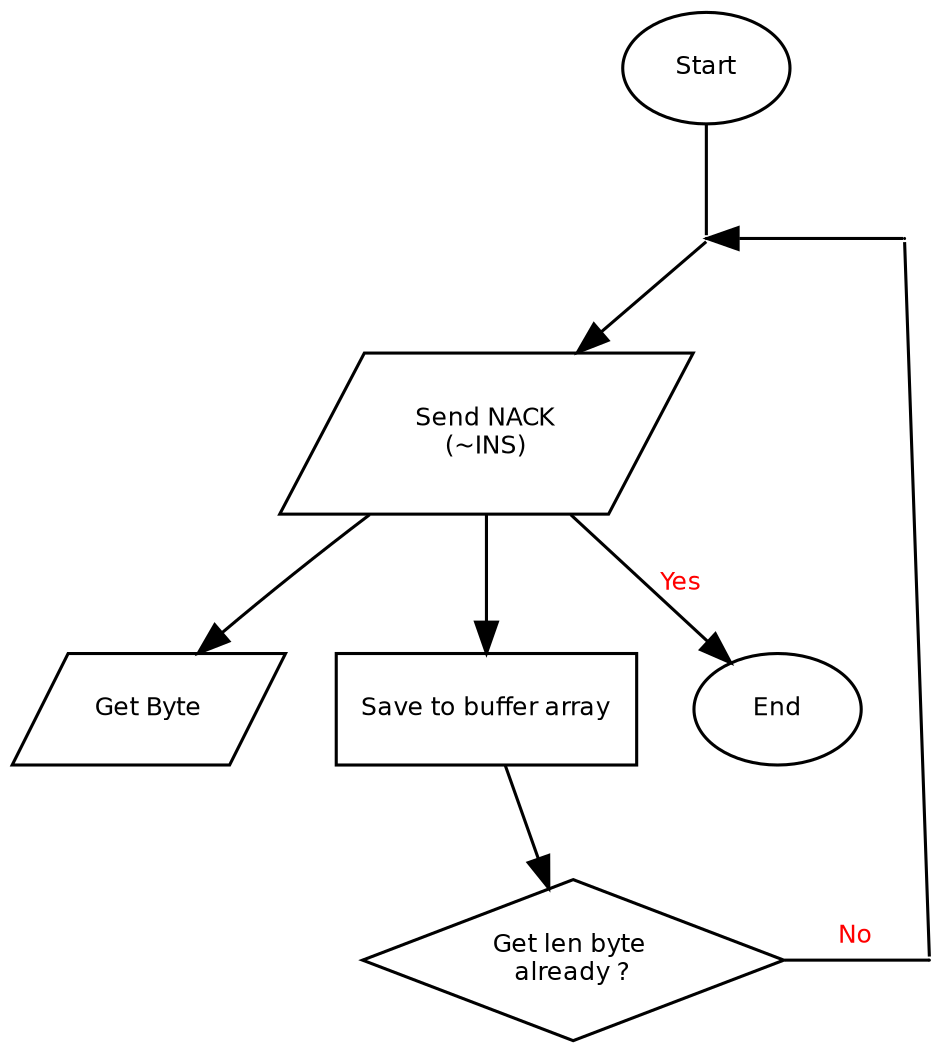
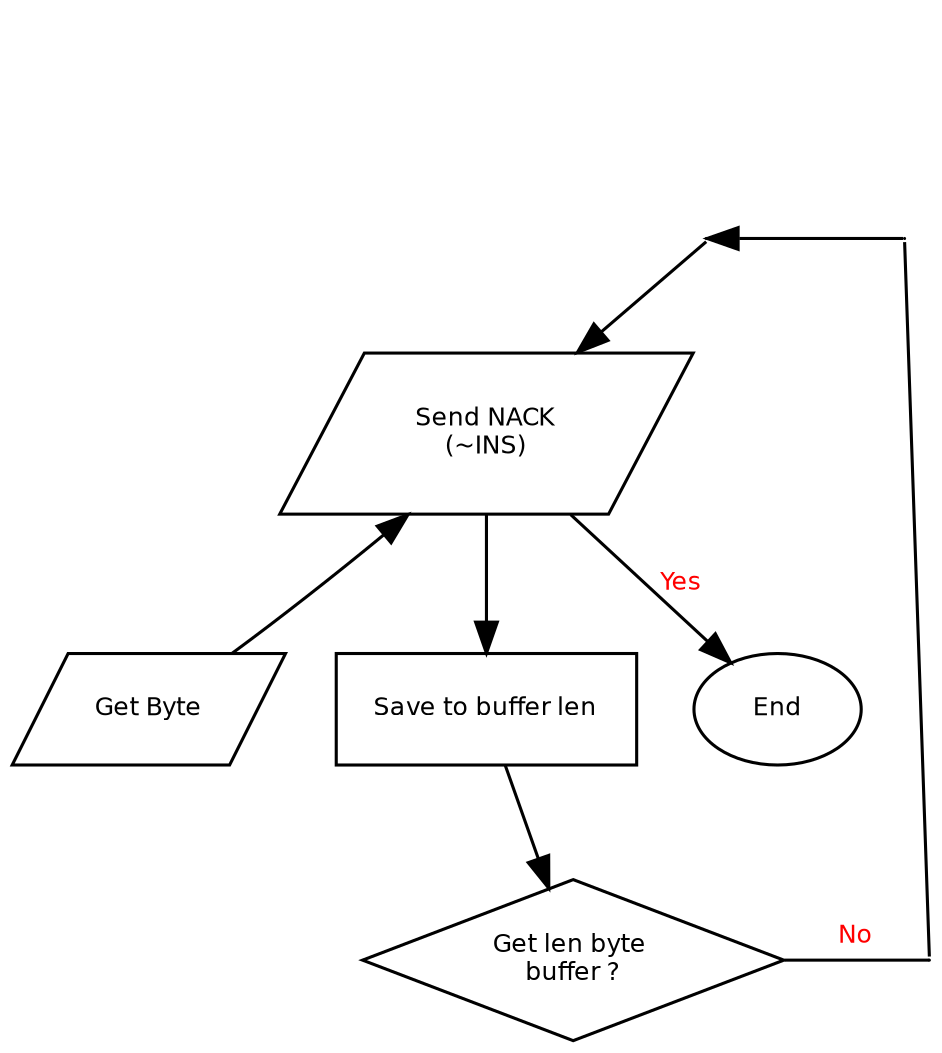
node "Start": removed
edge "Send NACK (~INS)" -> "Get Byte": reversed
node "Save to buffer array": label "Save to buffer array" -> "Save to buffer len"
node "Get len byte already ?": label "Get len byte already ?" -> "Get len byte buffer ?"
